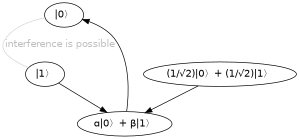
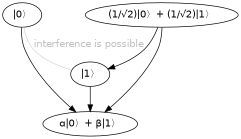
edge "(1/√2)|0〉+ (1/√2)|1〉" -> "|1〉": added
edge "ɑ|0〉+ β|1〉" -> "|0〉": reversed
